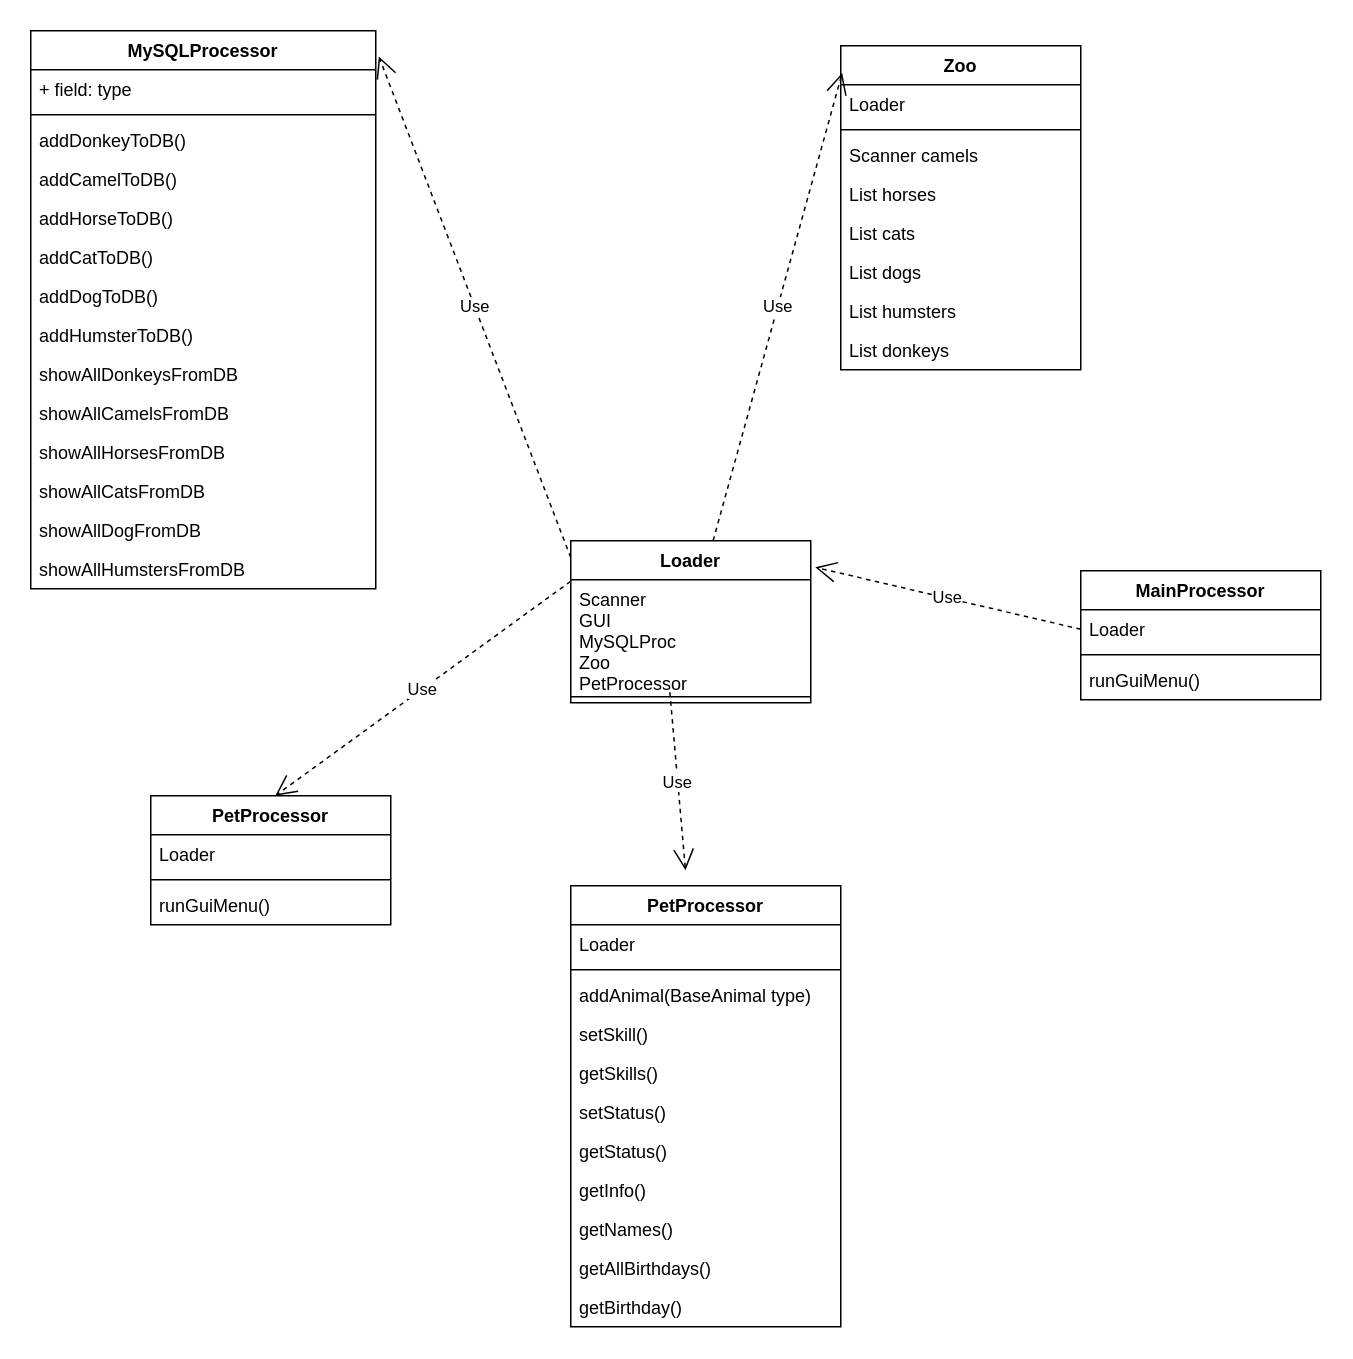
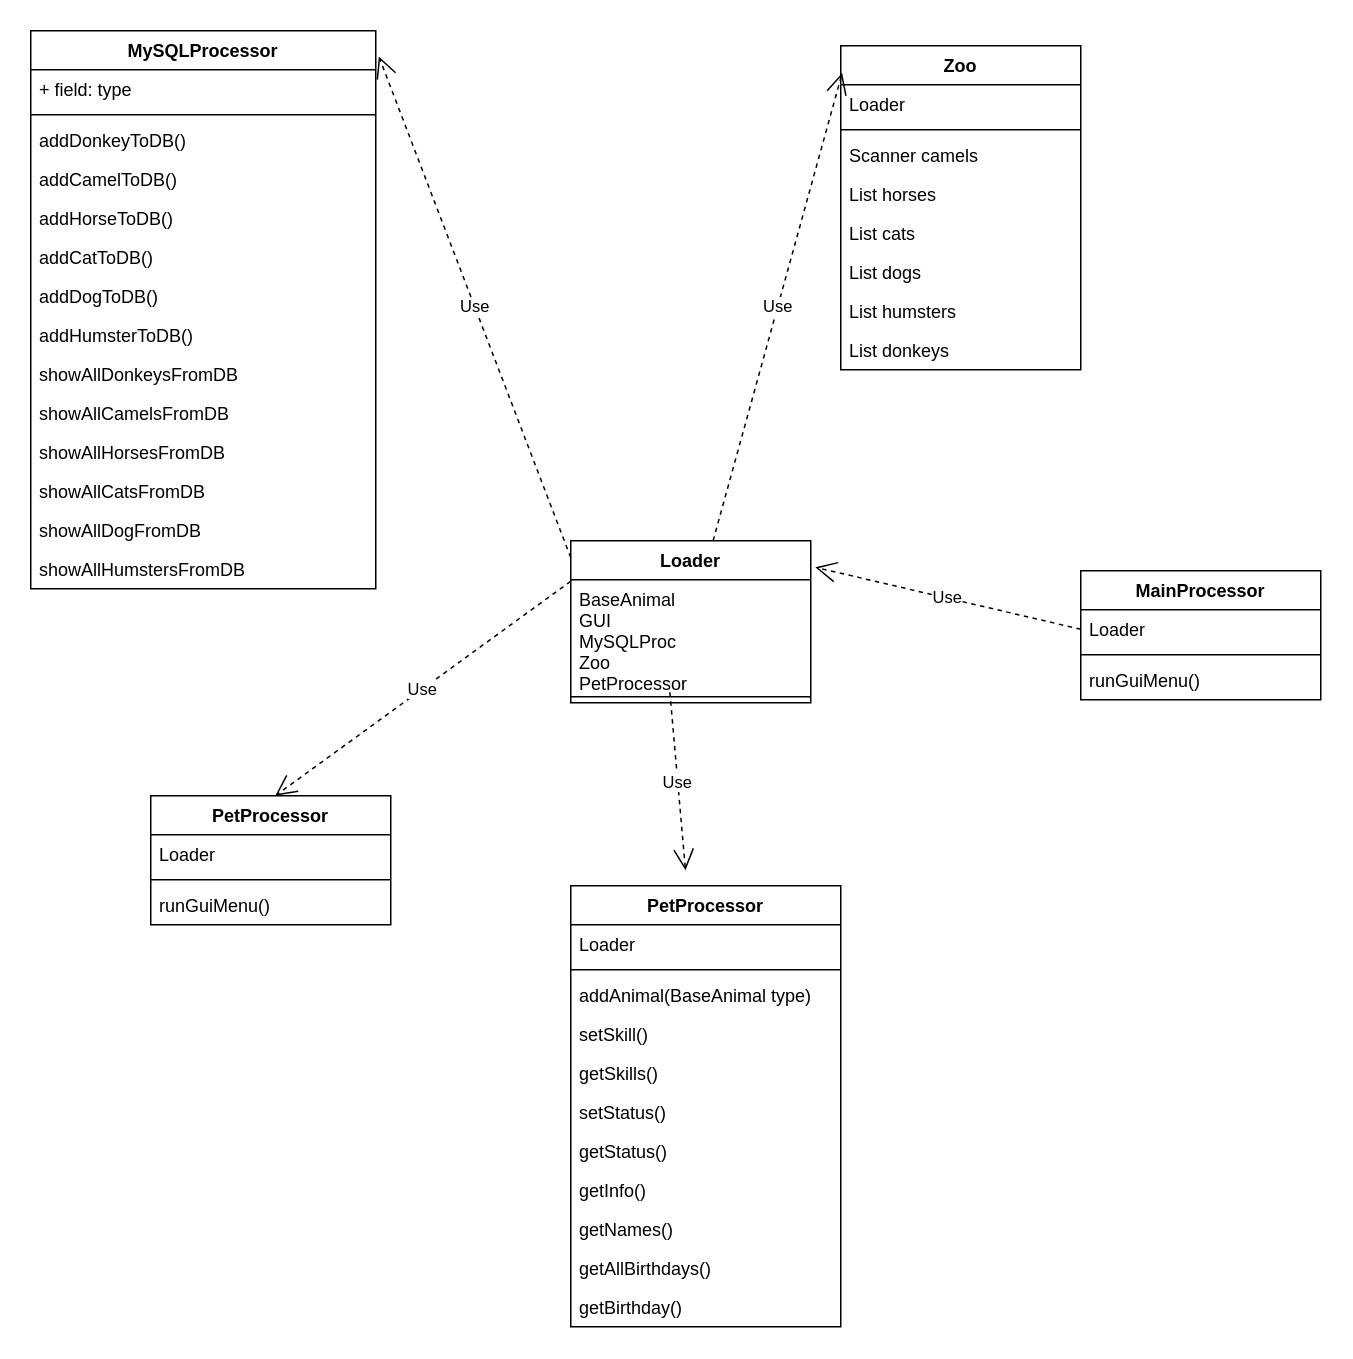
node "Scanner GUI MySQLProc Zoo PetProcessor": label "Scanner GUI MySQLProc Zoo PetProcessor" -> "BaseAnimal GUI MySQLProc Zoo PetProcessor"
